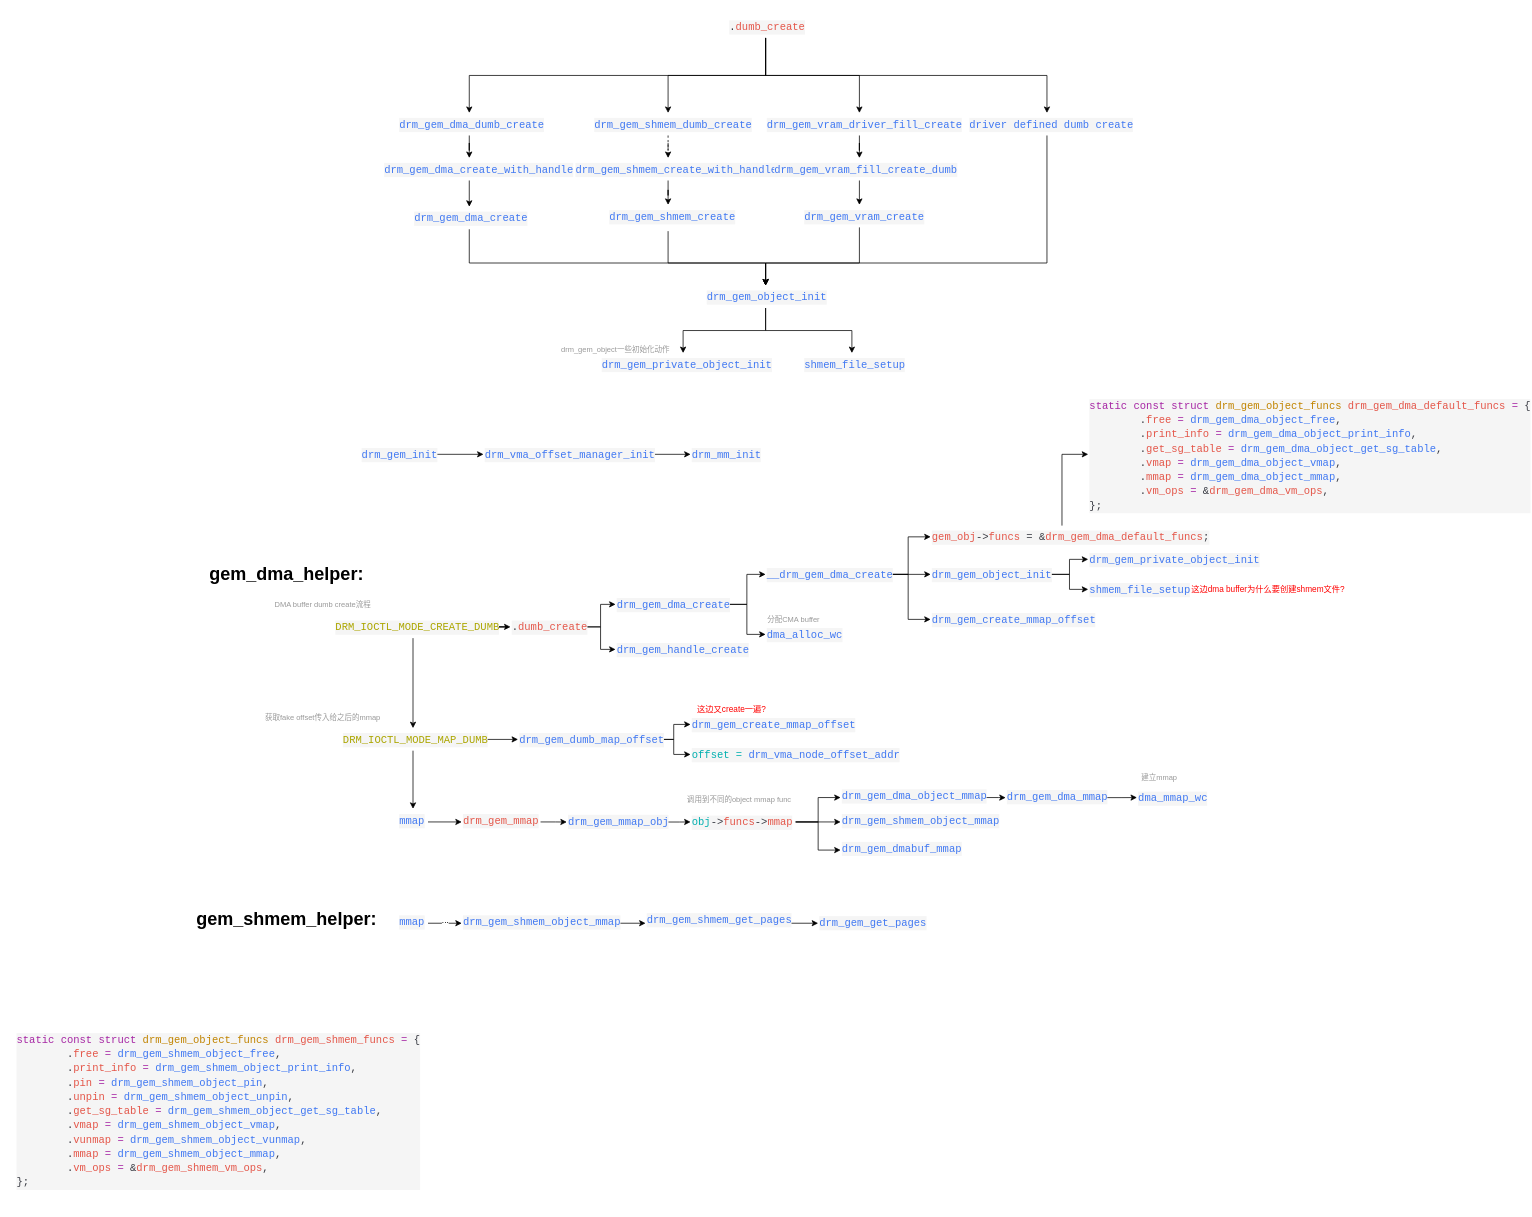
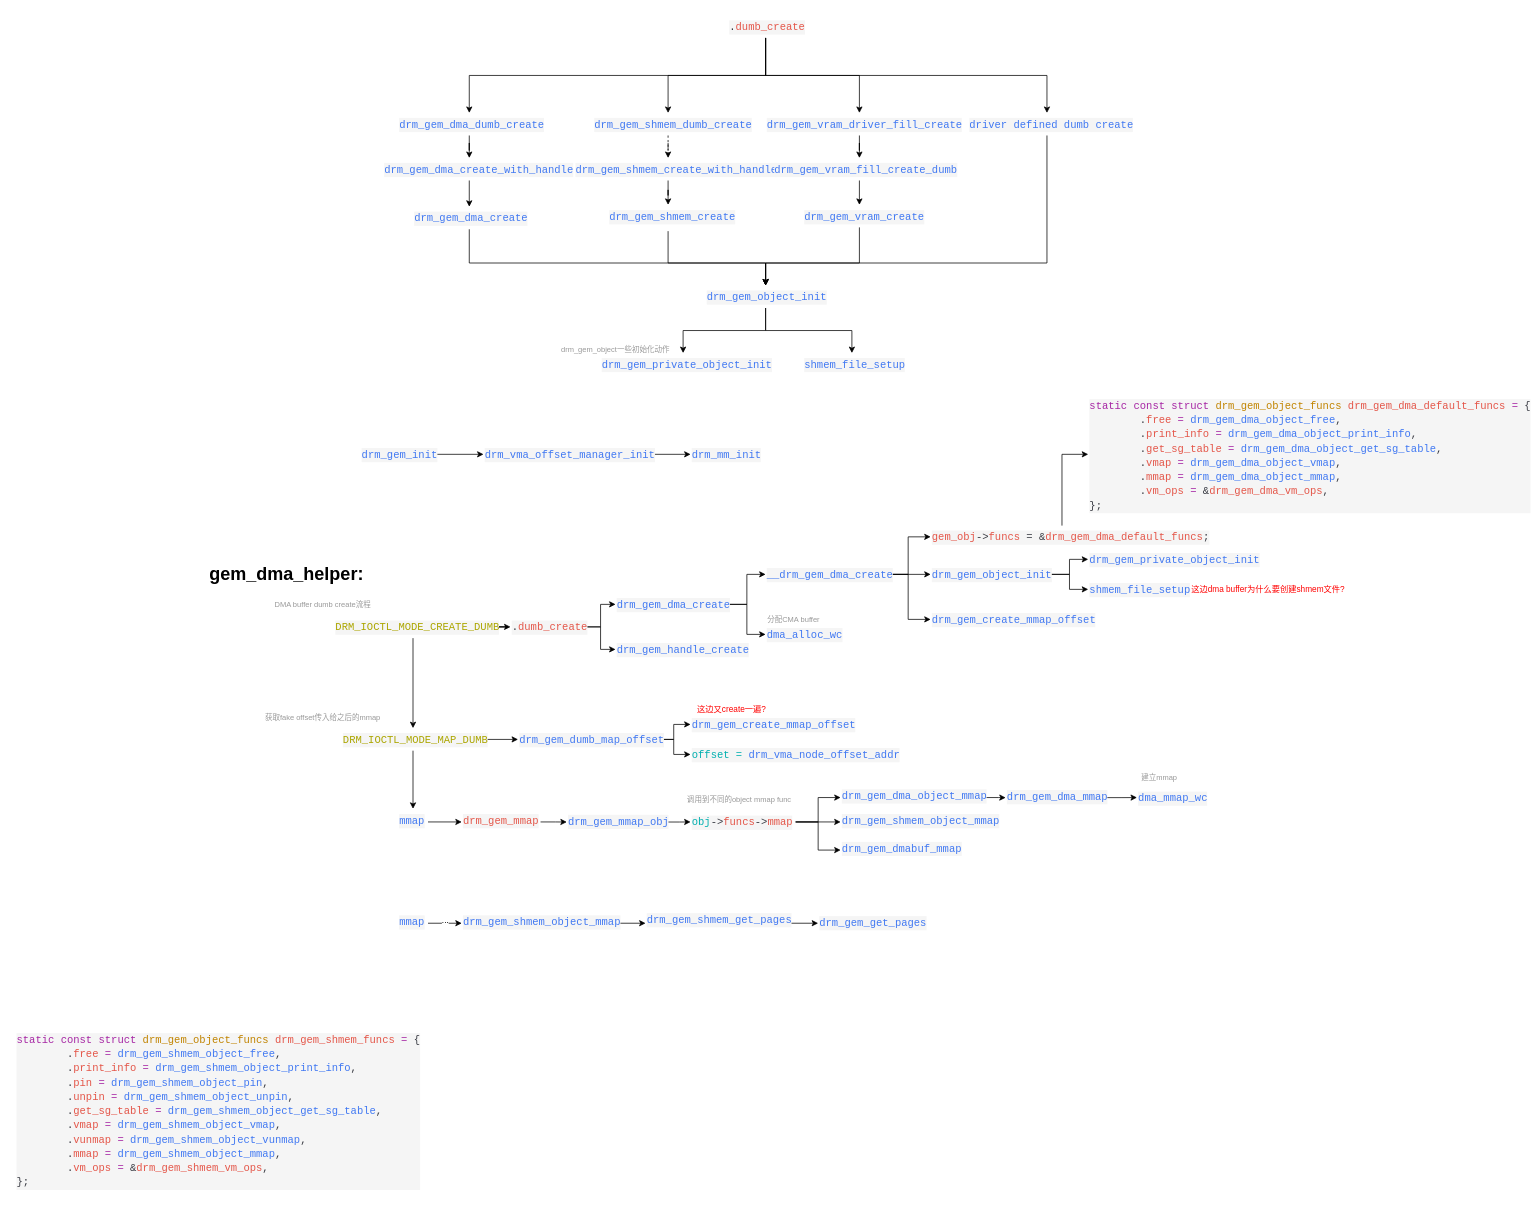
node "gem_shmem_helper:": removed
